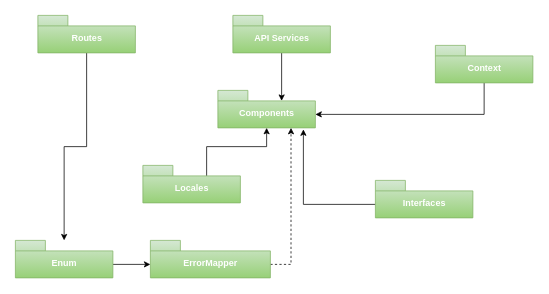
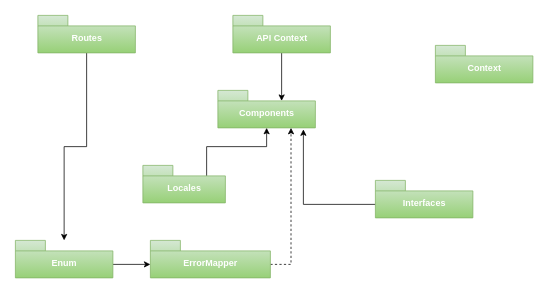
node "API Services": label "API Services" -> "API Context"
edge "Context" -> "Components": removed
node "Locales": size 98x38 -> 83x38
